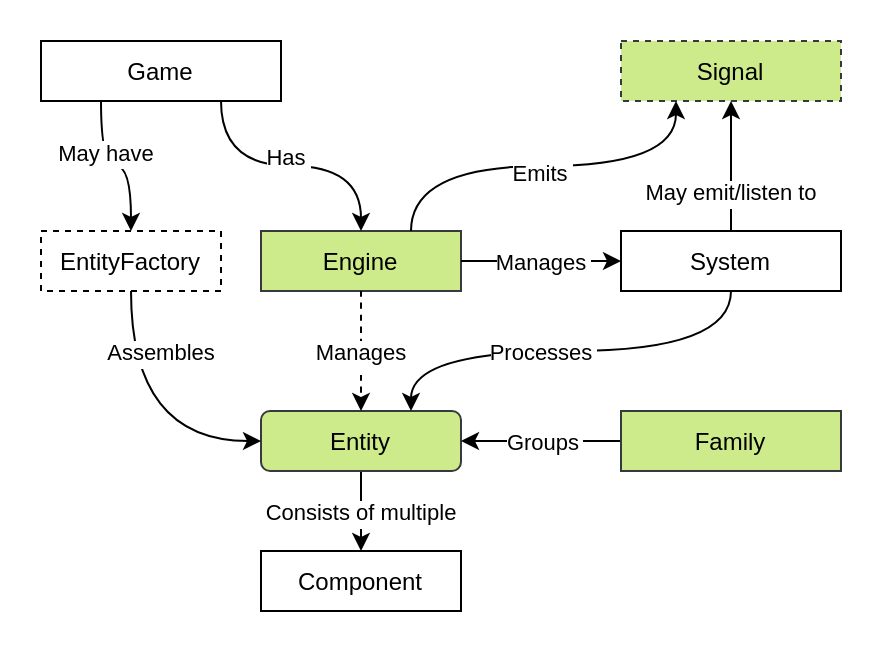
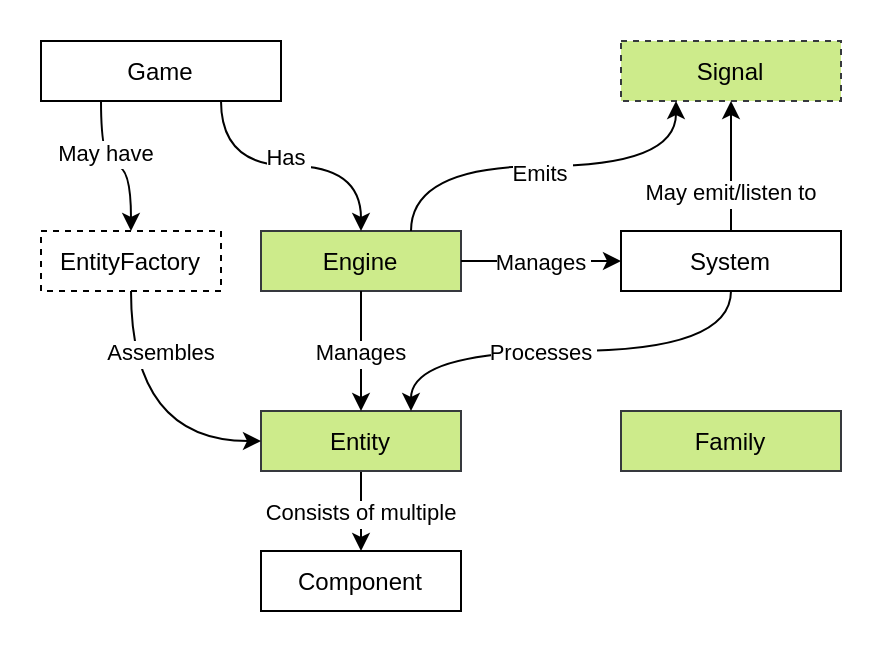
edge "Engine" -> "Entity": style dashed -> solid
node "Entity": shape rounded rectangle -> rectangle
edge "Family" -> "Entity": removed, label "Groups"
